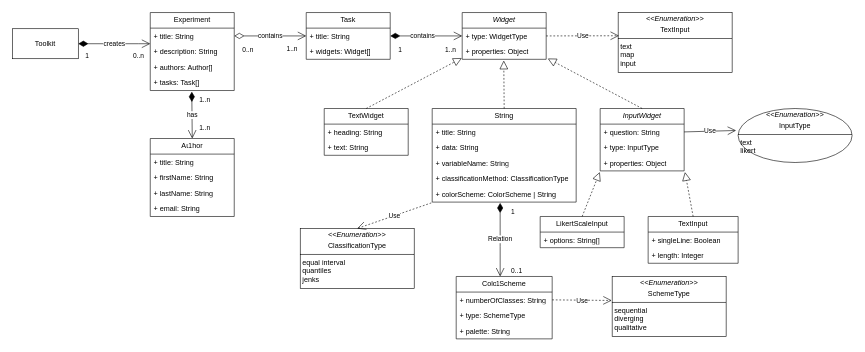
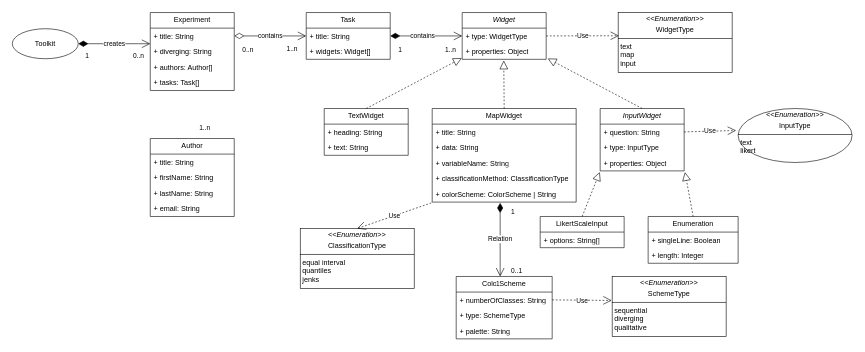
node "<<Enumeration>> TextInput text map input": label "<<Enumeration>> TextInput text map input" -> "<<Enumeration>> WidgetType text map input"
node "Toolkit": shape rectangle -> ellipse
node "+ description: String": label "+ description: String" -> "+ diverging: String"
edge "+ tasks: Task[]" -- "Author": removed, labels "1..n", "has", "1"
node "String": label "String" -> "MapWidget"
edge "+ question: String" -> "<<Enumeration>> InputType text likert": style solid -> dashed
node "TextInput": label "TextInput" -> "Enumeration"
